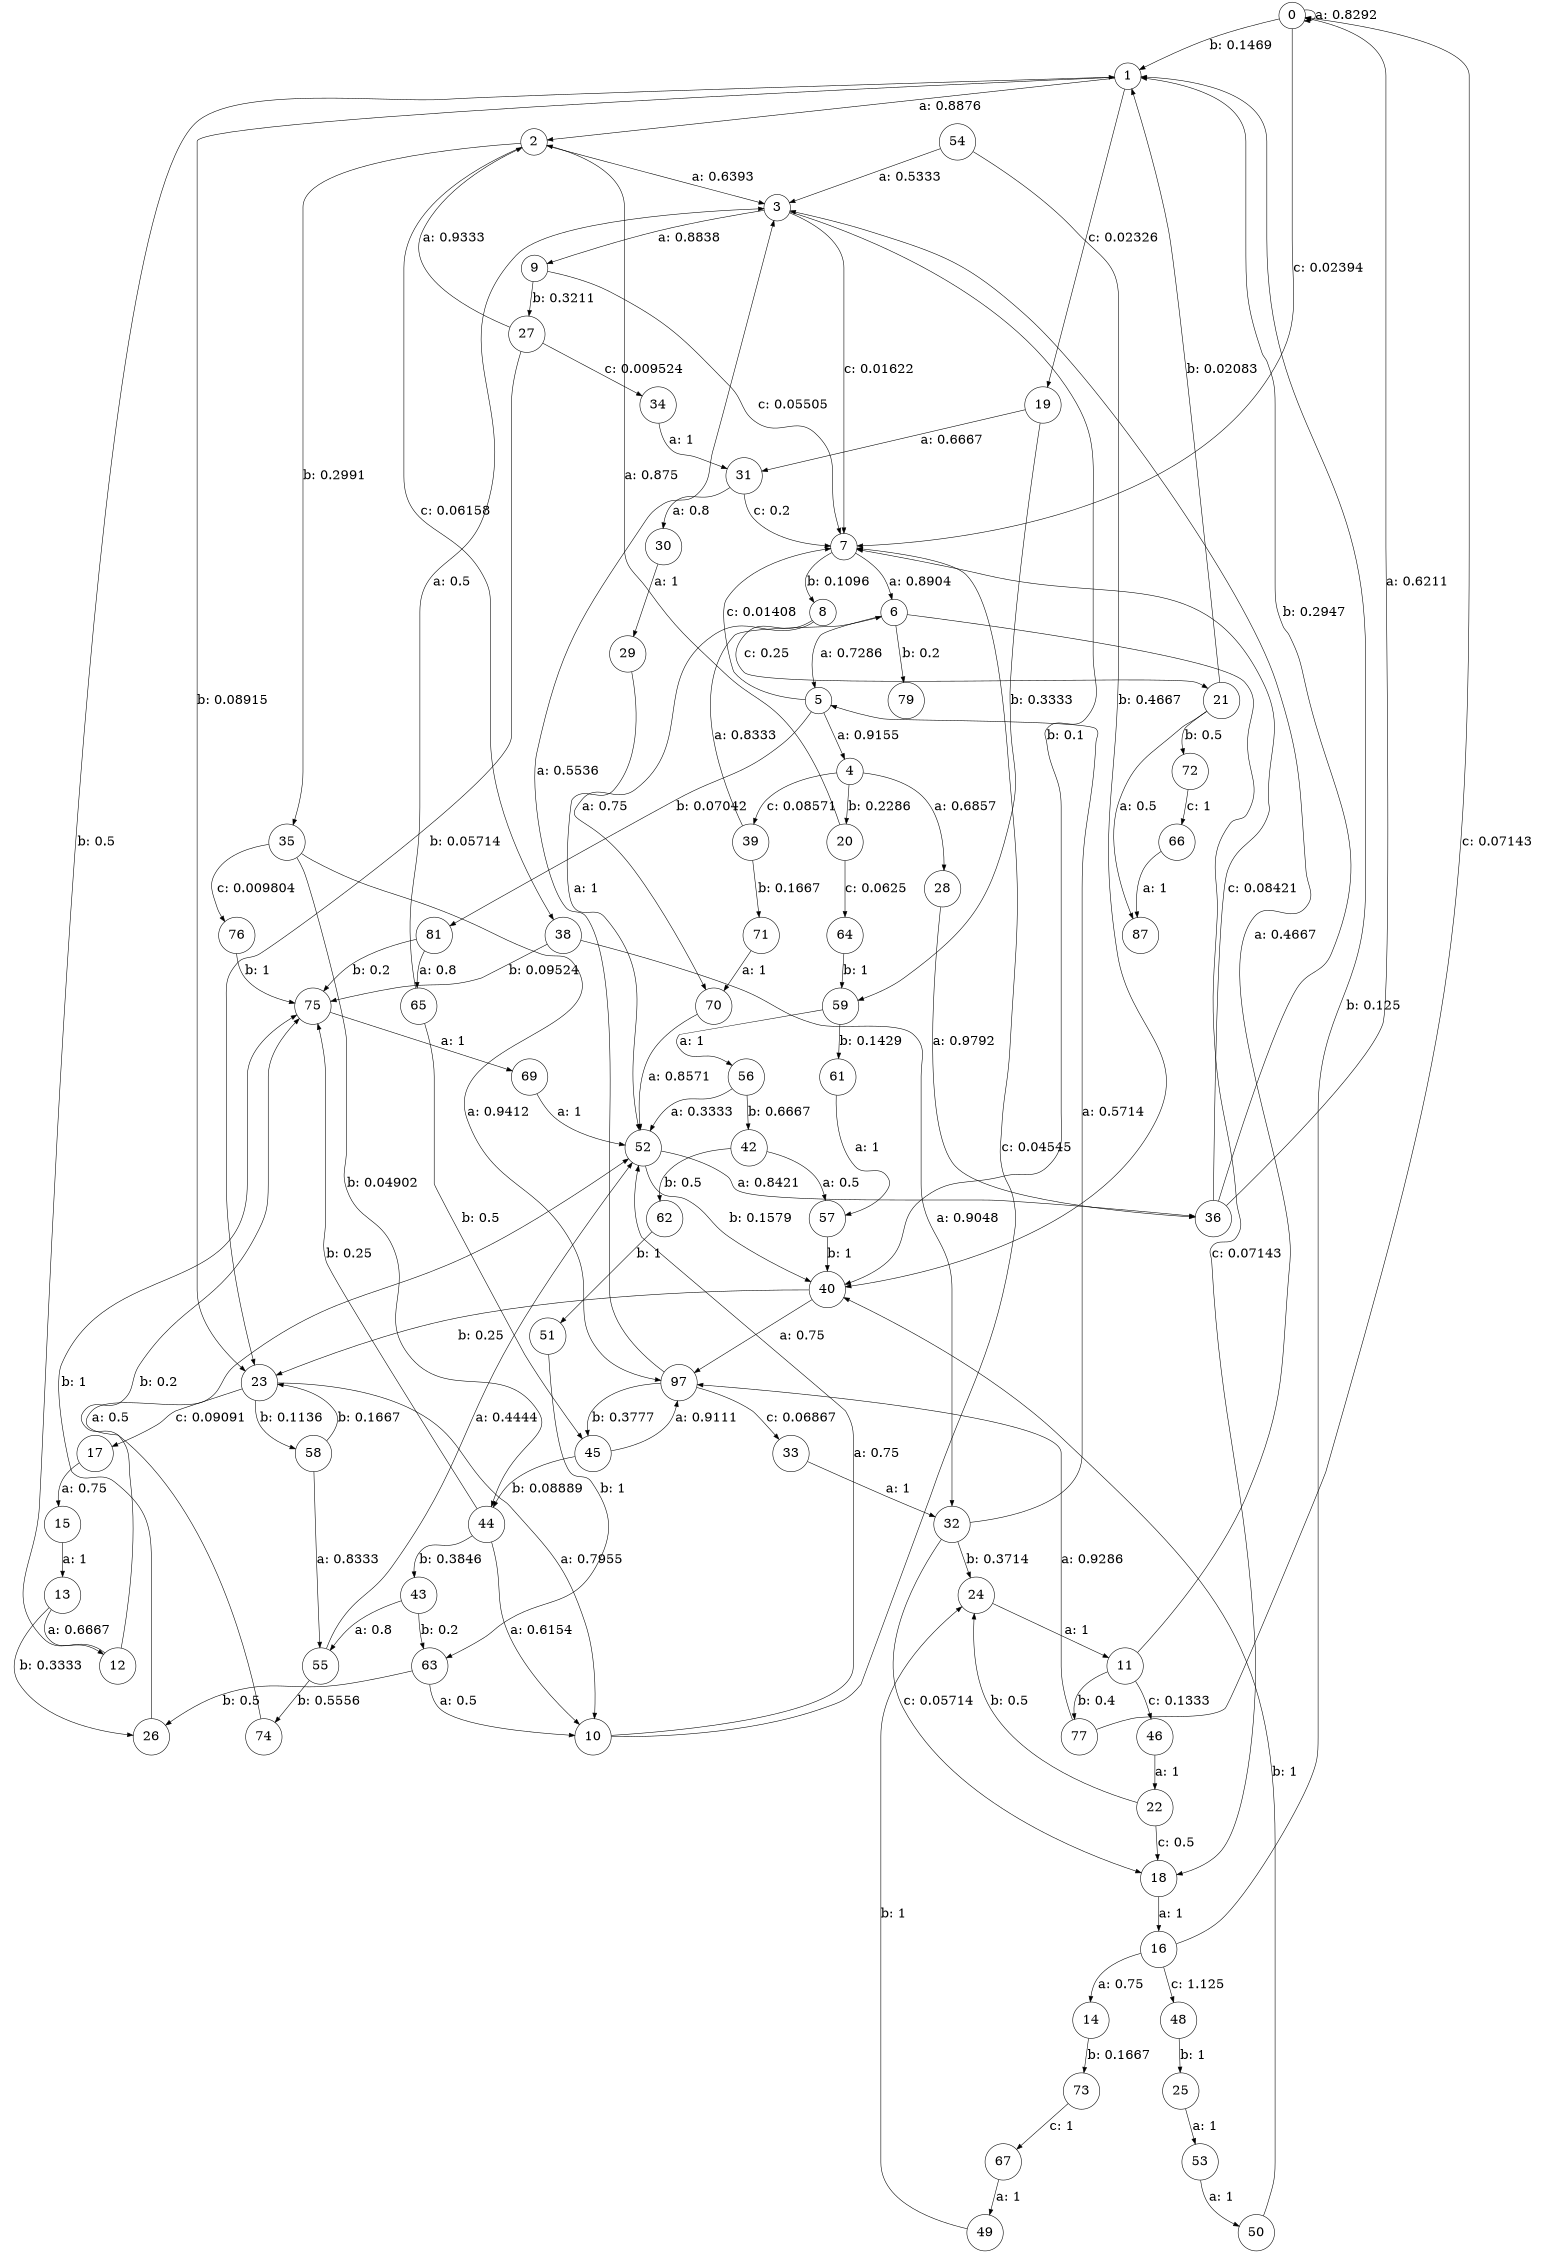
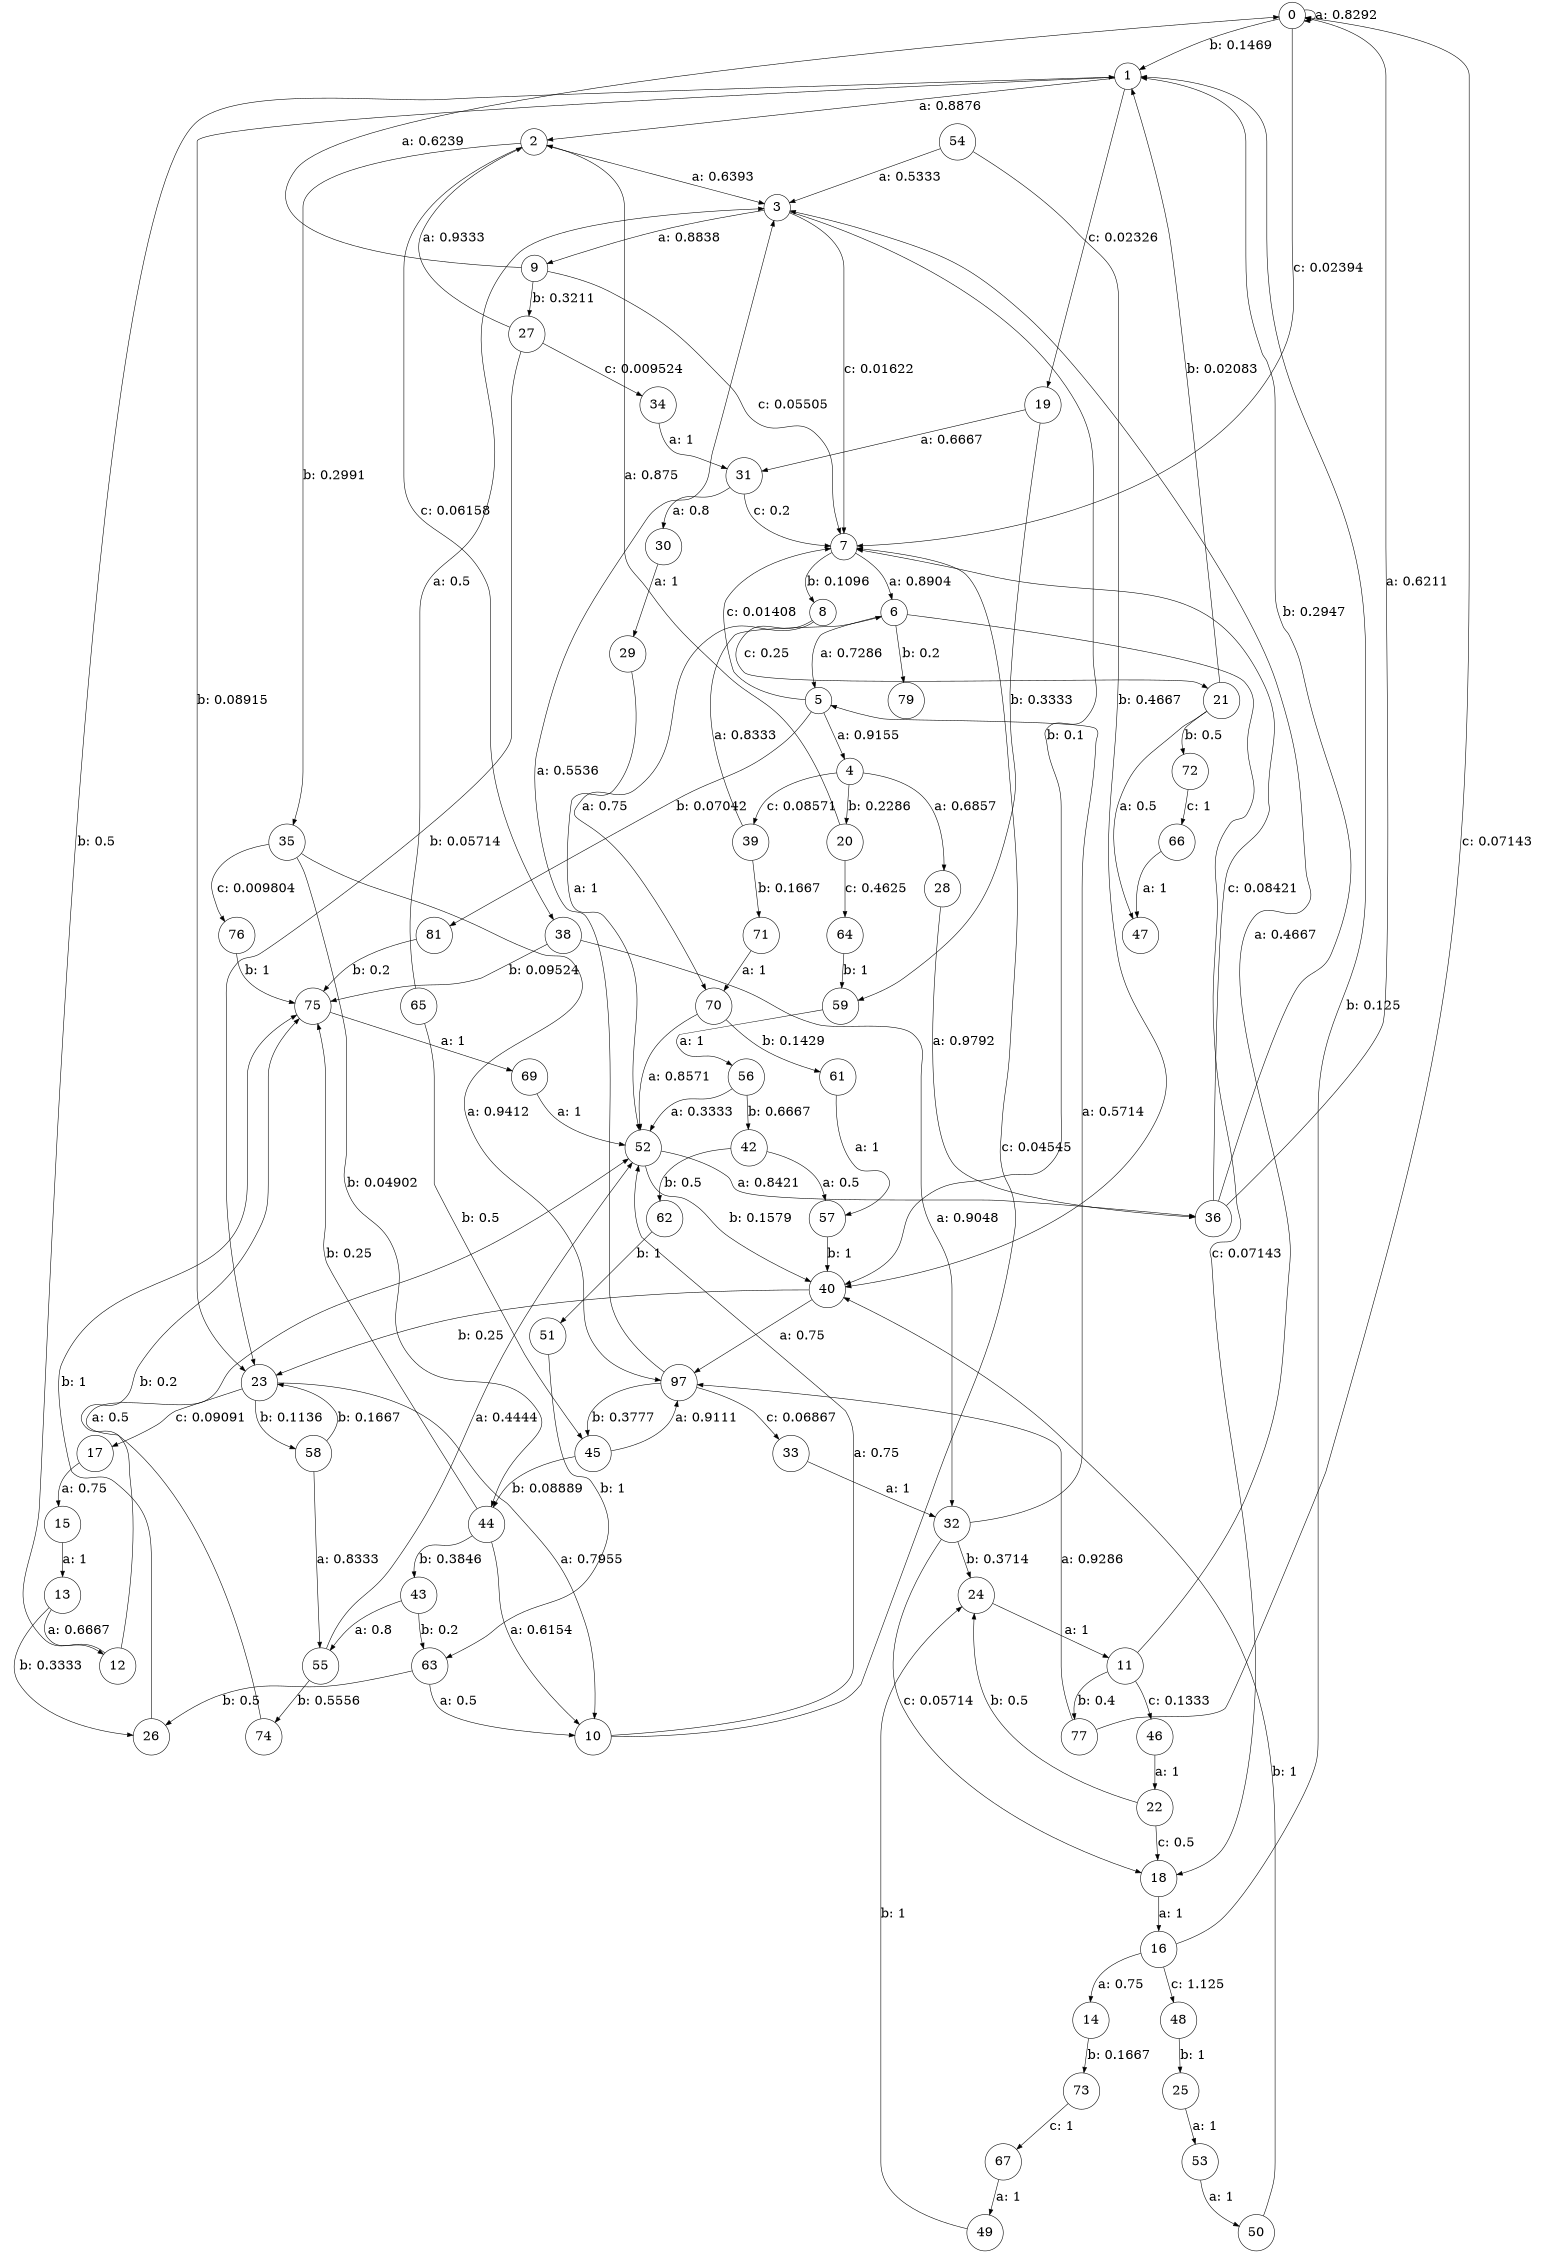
edge "9" -> "0": added, label "a: 0.6239"
edge "20" -> "64": label "c: 0.0625   " -> "c: 0.4625   "
node "87": label "87" -> "47"
edge "81" -> "65": removed, label "a: 0.8"
edge "59" -> "61": now "70" -> "61"
